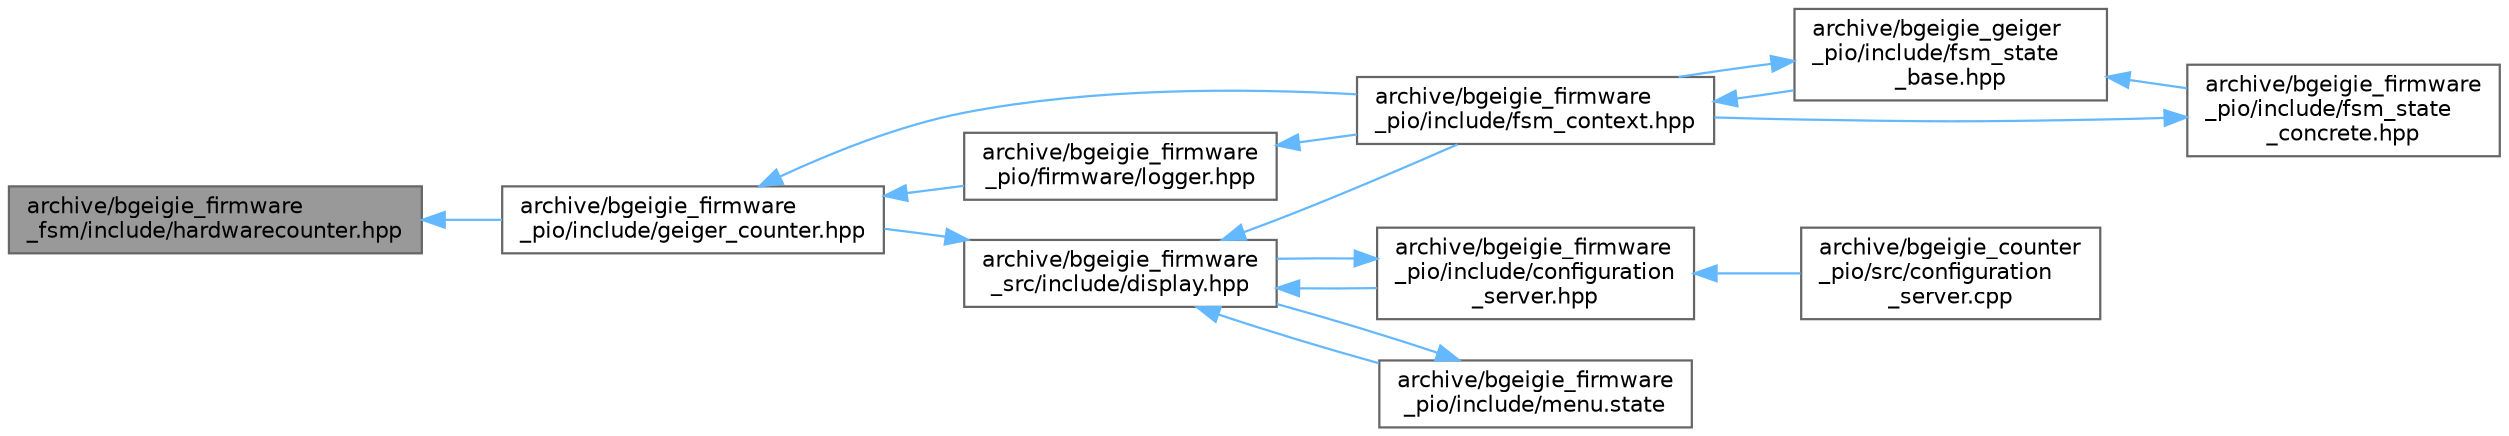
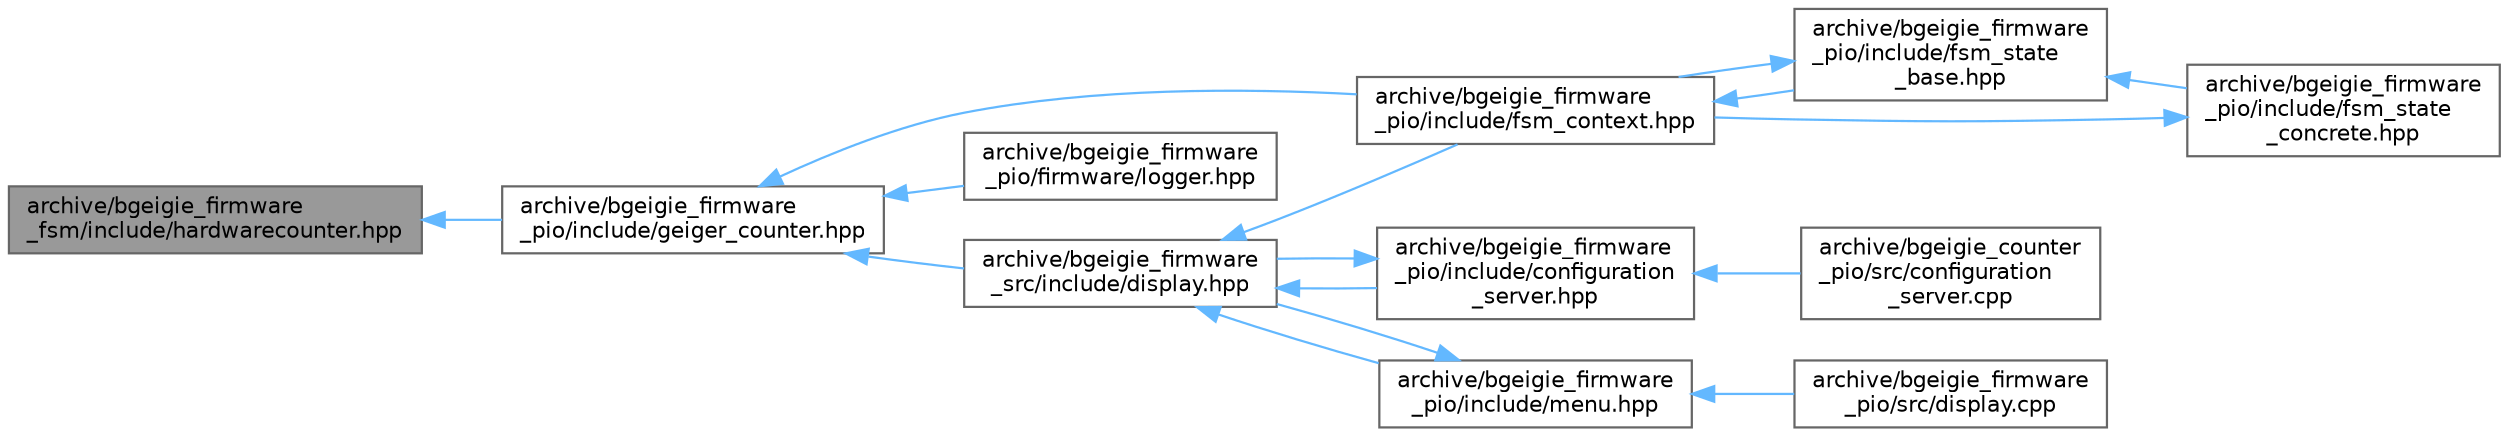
node "archive/bgeigie_geiger _pio/include/fsm_state _base.hpp": label "archive/bgeigie_geiger _pio/include/fsm_state _base.hpp" -> "archive/bgeigie_firmware _pio/include/fsm_state _base.hpp"
edge "archive/bgeigie_firmware _pio/include/fsm_context.hpp" -> "archive/bgeigie_firmware _pio/firmware/logger.hpp": removed
edge "archive/bgeigie_firmware _pio/include/geiger_counter.hpp" -> "archive/bgeigie_firmware _src/include/display.hpp": reversed
node "archive/bgeigie_firmware _pio/include/menu.state": label "archive/bgeigie_firmware _pio/include/menu.state" -> "archive/bgeigie_firmware _pio/include/menu.hpp"
node "archive/bgeigie_firmware _pio/src/display.cpp": added
